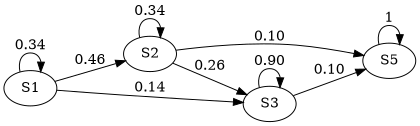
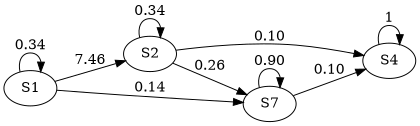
edge "S1" -> "S2": label "0.46" -> "7.46"
node "S5": label "S5" -> "S4"
node "S3": label "S3" -> "S7"
